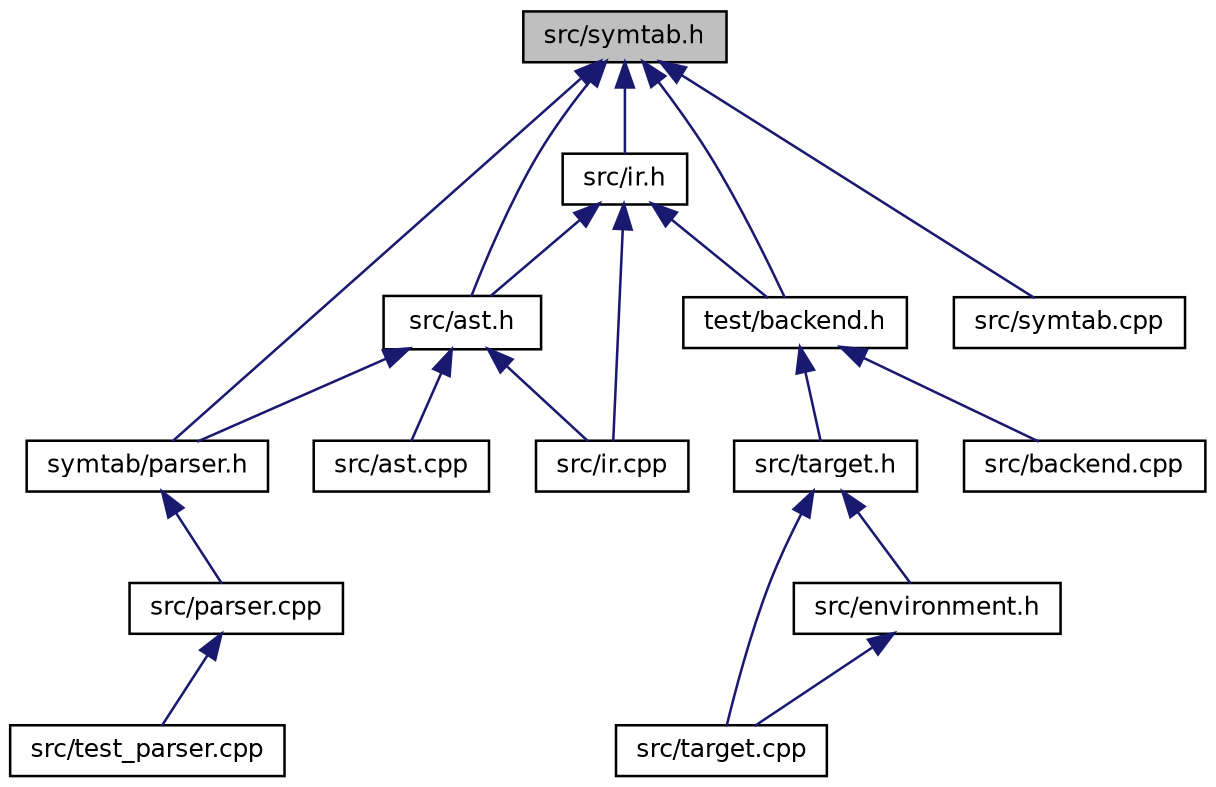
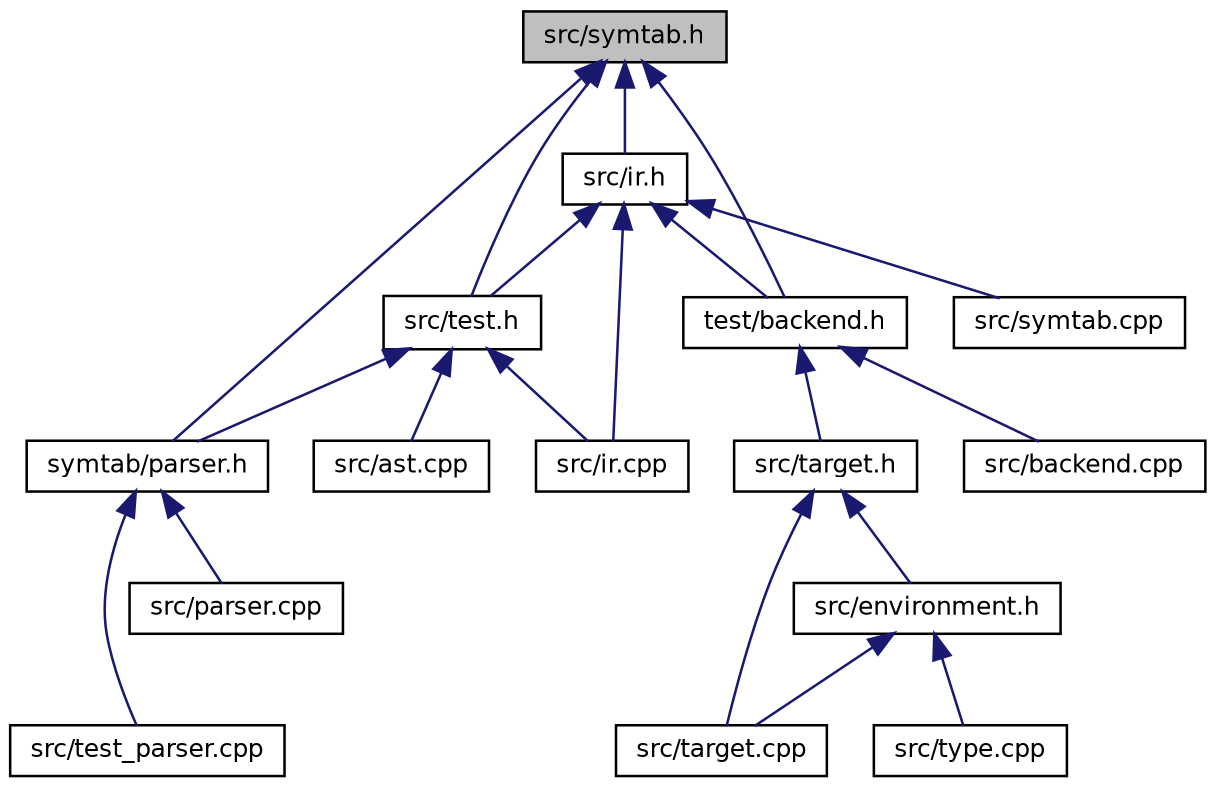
edge "src/symtab.cpp" -> "src/symtab.h": now "src/symtab.cpp" -> "src/ir.h"
node "src/ast.h": label "src/ast.h" -> "src/test.h"
edge "src/test_parser.cpp" -> "src/parser.cpp": now "src/test_parser.cpp" -> "symtab/parser.h"
node "src/type.cpp": added
